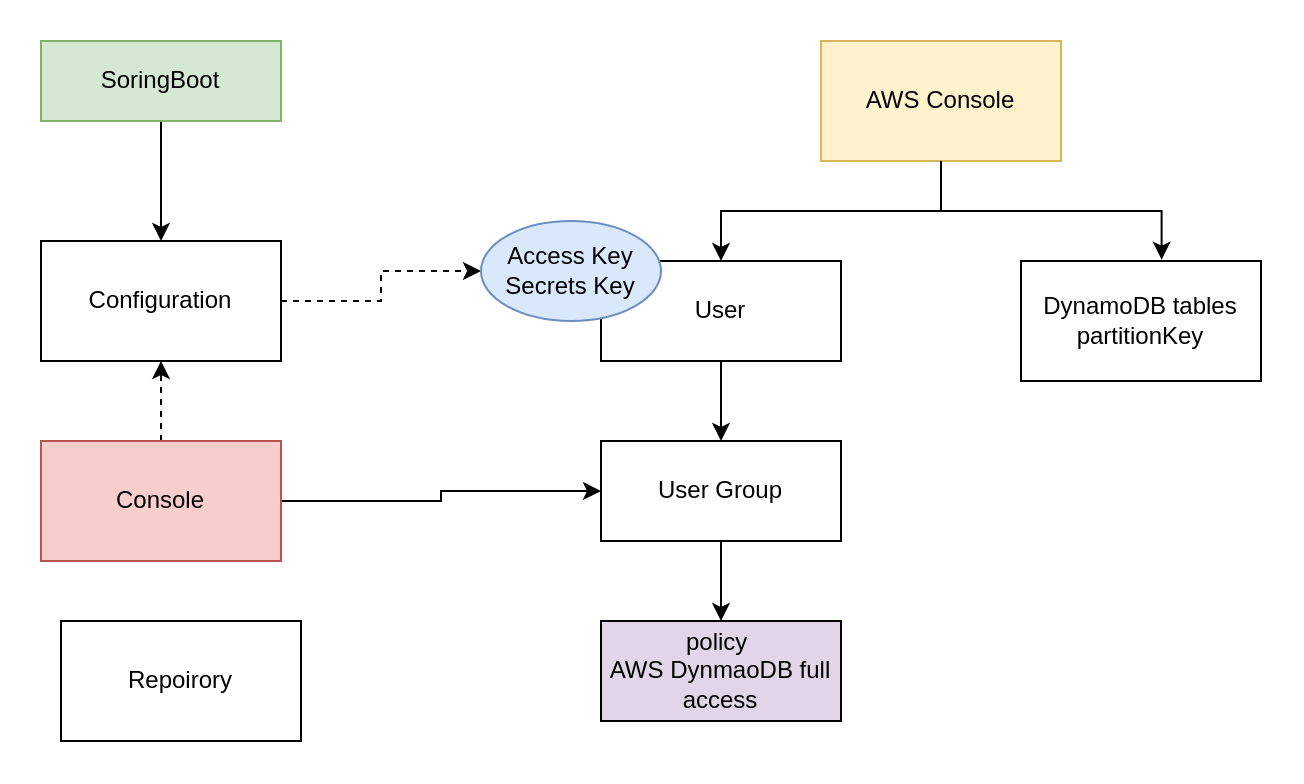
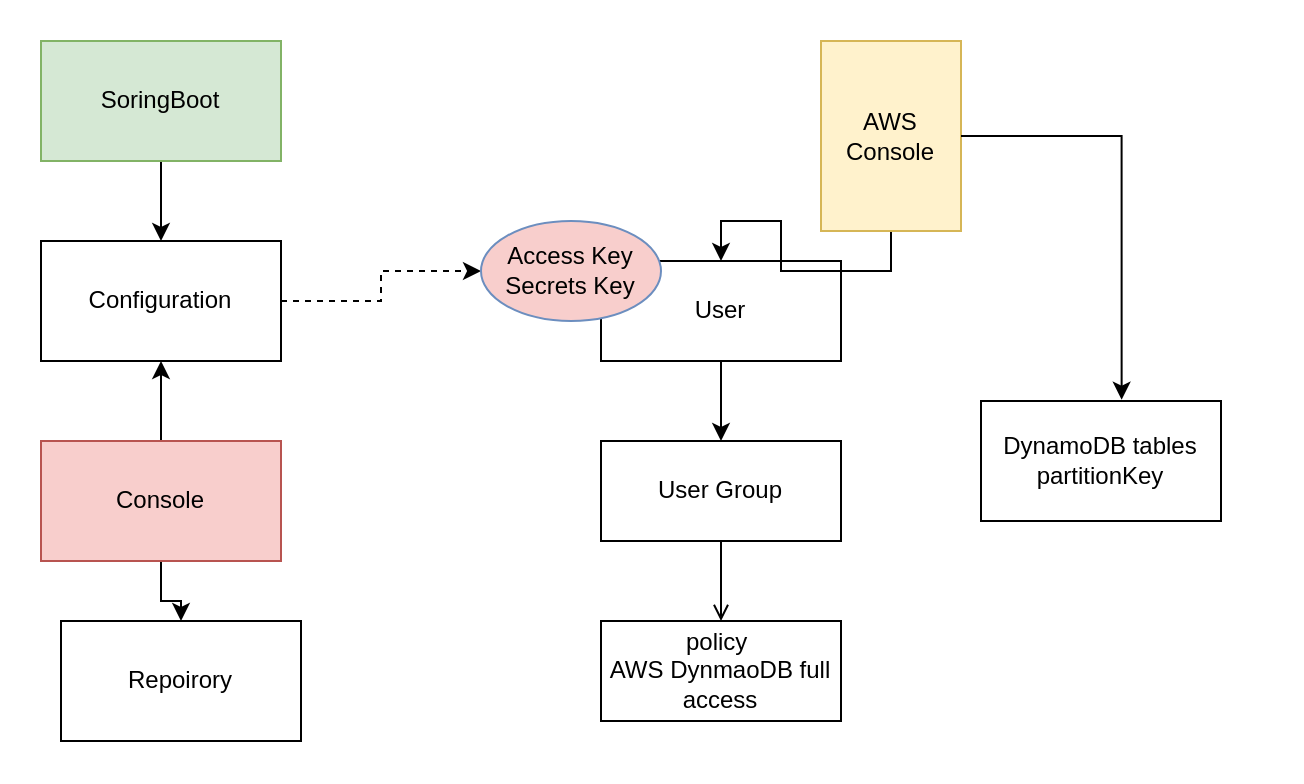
node "SoringBoot": size 240x80 -> 240x120
node "AWS Console": size 240x120 -> 140x190
node "Access Key Secrets Key": fillcolor #dae8fc -> #f8cecc
node "DynamoDB tables partitionKey": moved (1141, 321) -> (1101, 461)
edge "Console" -> "Configuration": style dashed -> solid
edge "Console" -> "User Group": now "Console" -> "Repoirory"
edge "User Group" -> "policy AWS DynmaoDB full access": arrowhead classic -> open
node "policy AWS DynmaoDB full access": fillcolor #e1d5e7 -> #ffffff
